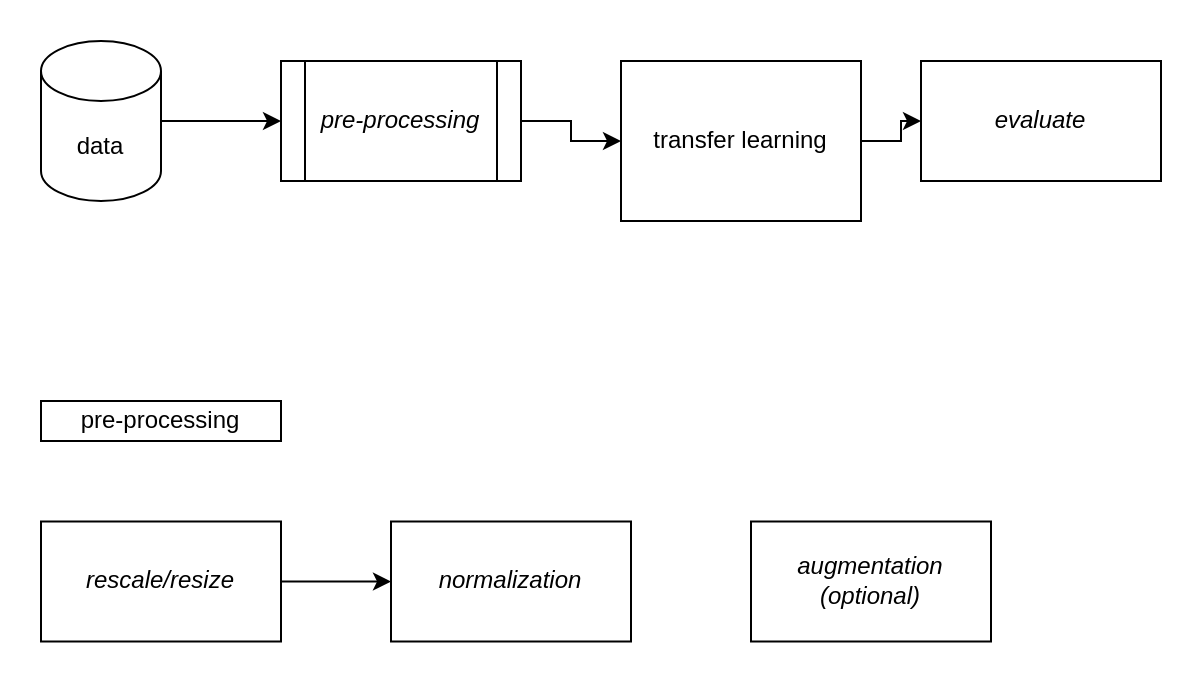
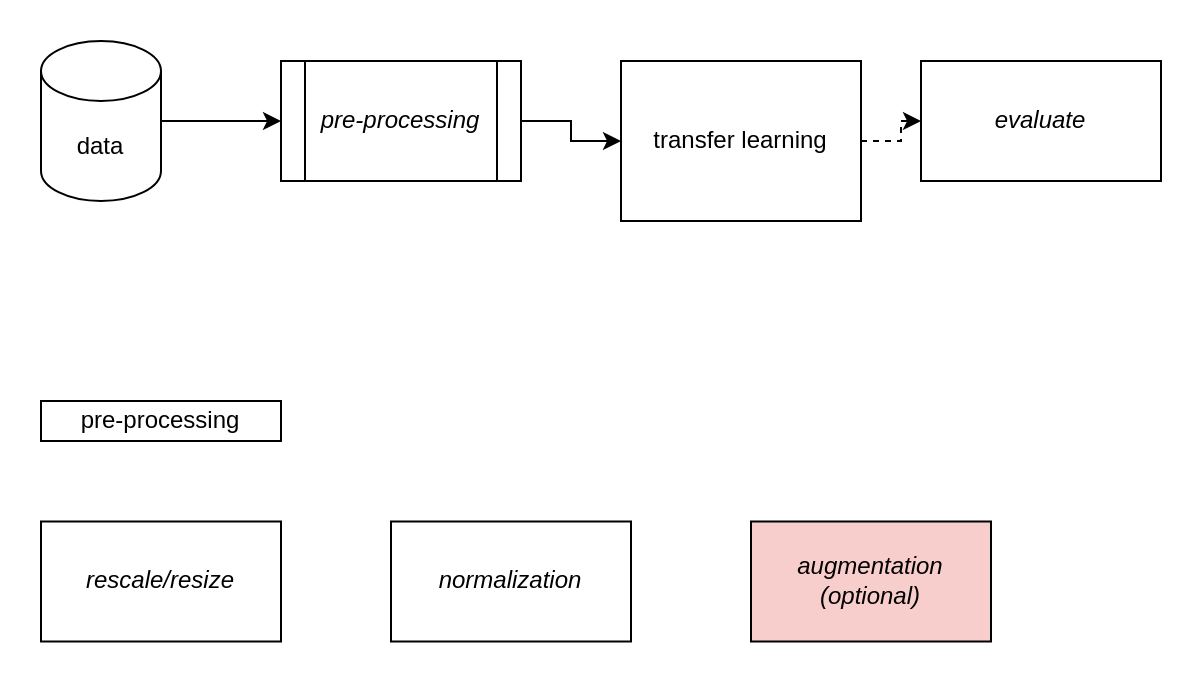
edge "transfer learning" -> "evaluate": style solid -> dashed
edge "rescale/resize" -> "normalization": removed
node "augmentation (optional)": fillcolor #ffffff -> #f8cecc
